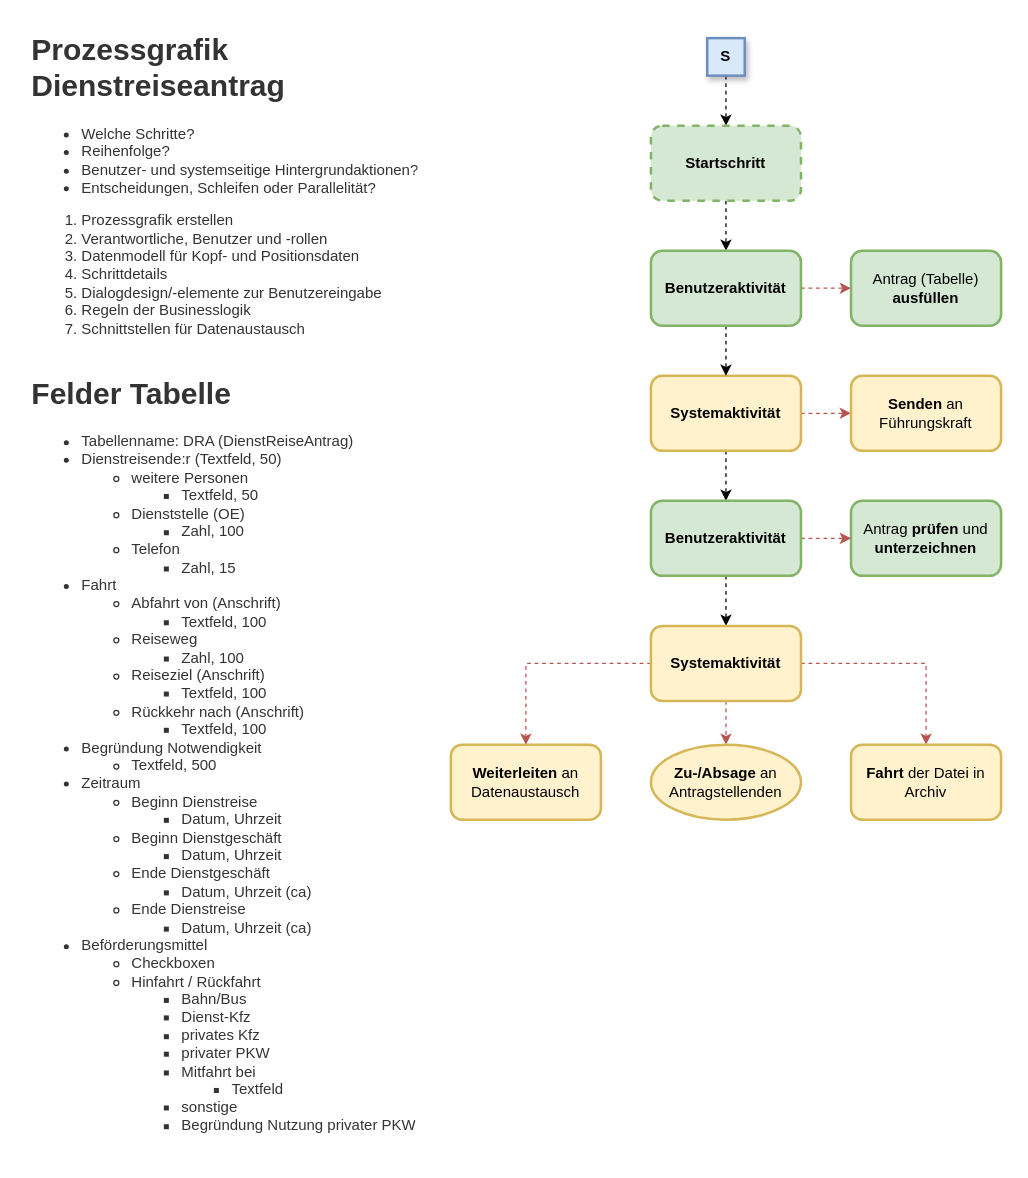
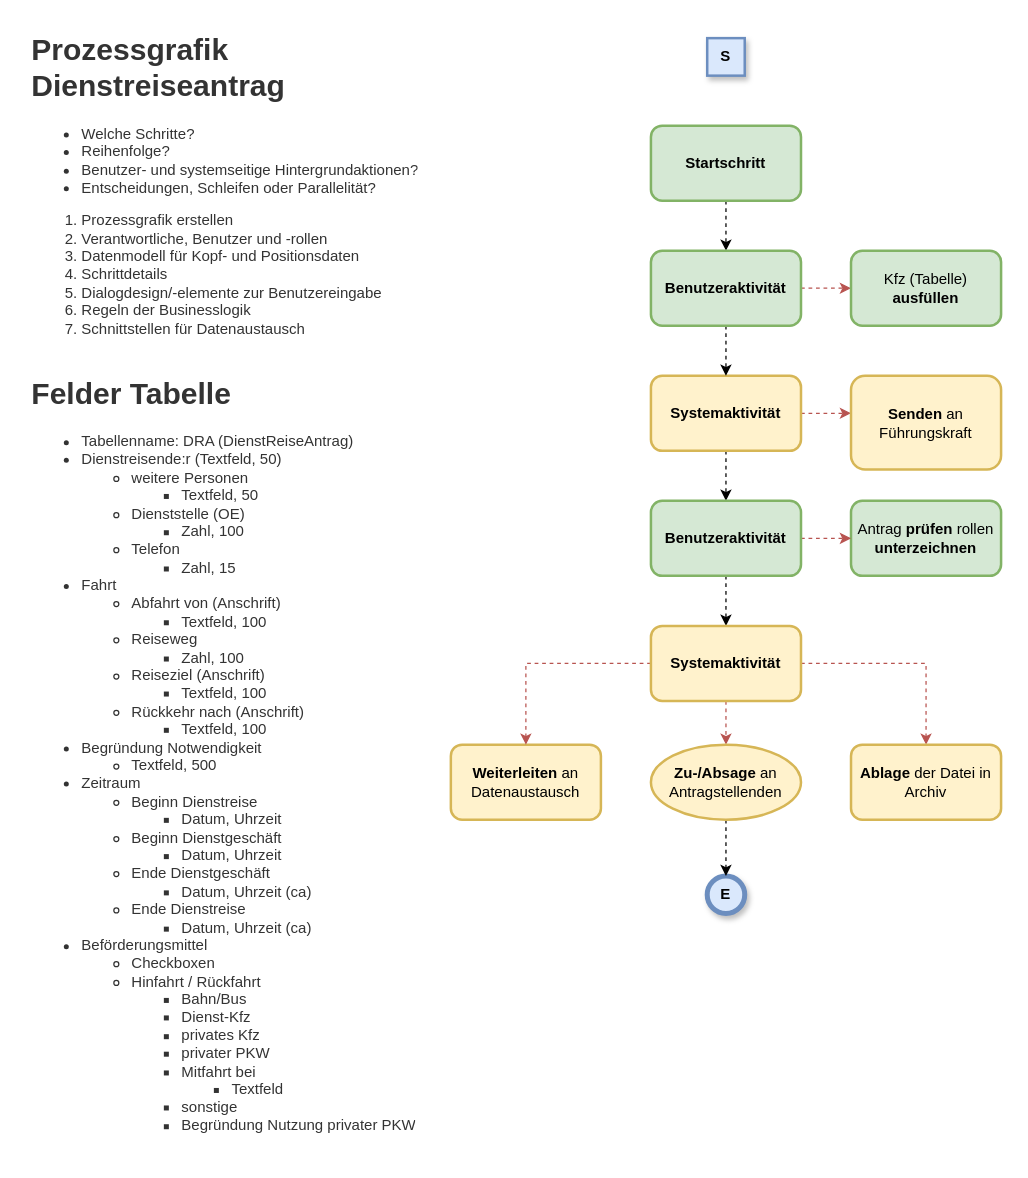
edge "S" -> "Startschritt": removed
node "Startschritt": style dashed -> solid
node "Antrag (Tabelle) ausfüllen": label "Antrag (Tabelle) ausfüllen" -> "Kfz (Tabelle) ausfüllen"
node "Senden an Führungskraft": size 150x75 -> 150x94
node "Antrag prüfen und unterzeichnen": label "Antrag prüfen und unterzeichnen" -> "Antrag prüfen rollen unterzeichnen"
node "Fahrt der Datei in Archiv": label "Fahrt der Datei in Archiv" -> "Ablage der Datei in Archiv"
edge "Zu-/Absage an Antragstellenden" -> "E": added
node "E": added
